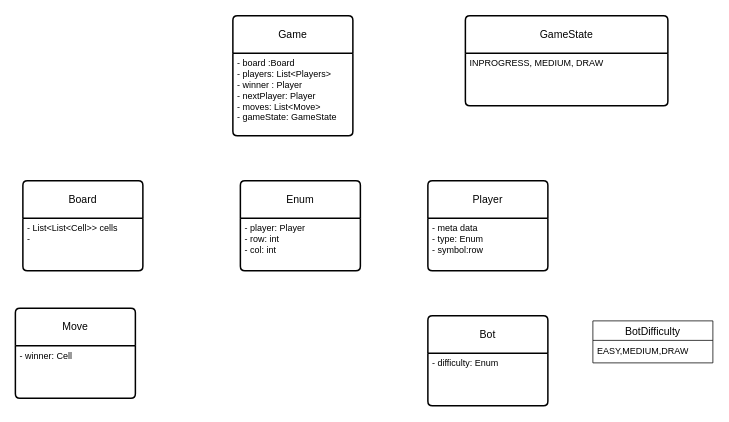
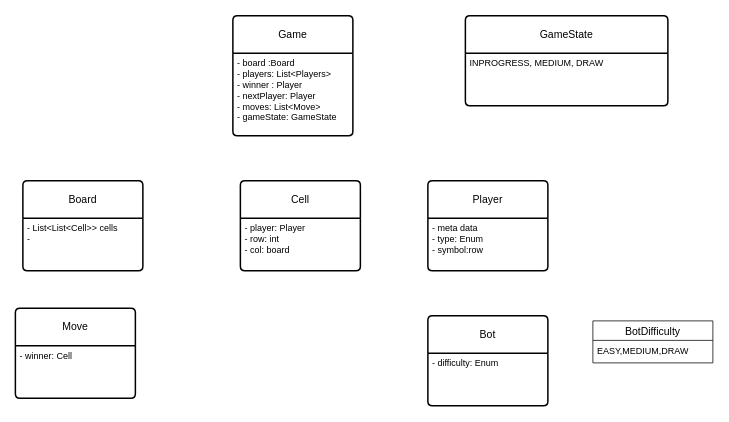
node "Enum": label "Enum" -> "Cell"
node "- player: Player - row: int - col: int": label "- player: Player - row: int - col: int" -> "- player: Player - row: int - col: board"
